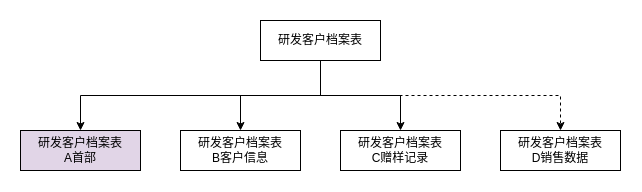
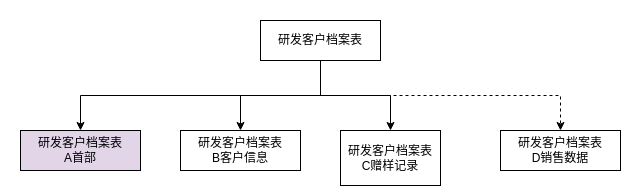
node "研发客户档案表 C赠样记录": size 120x40 -> 100x55
